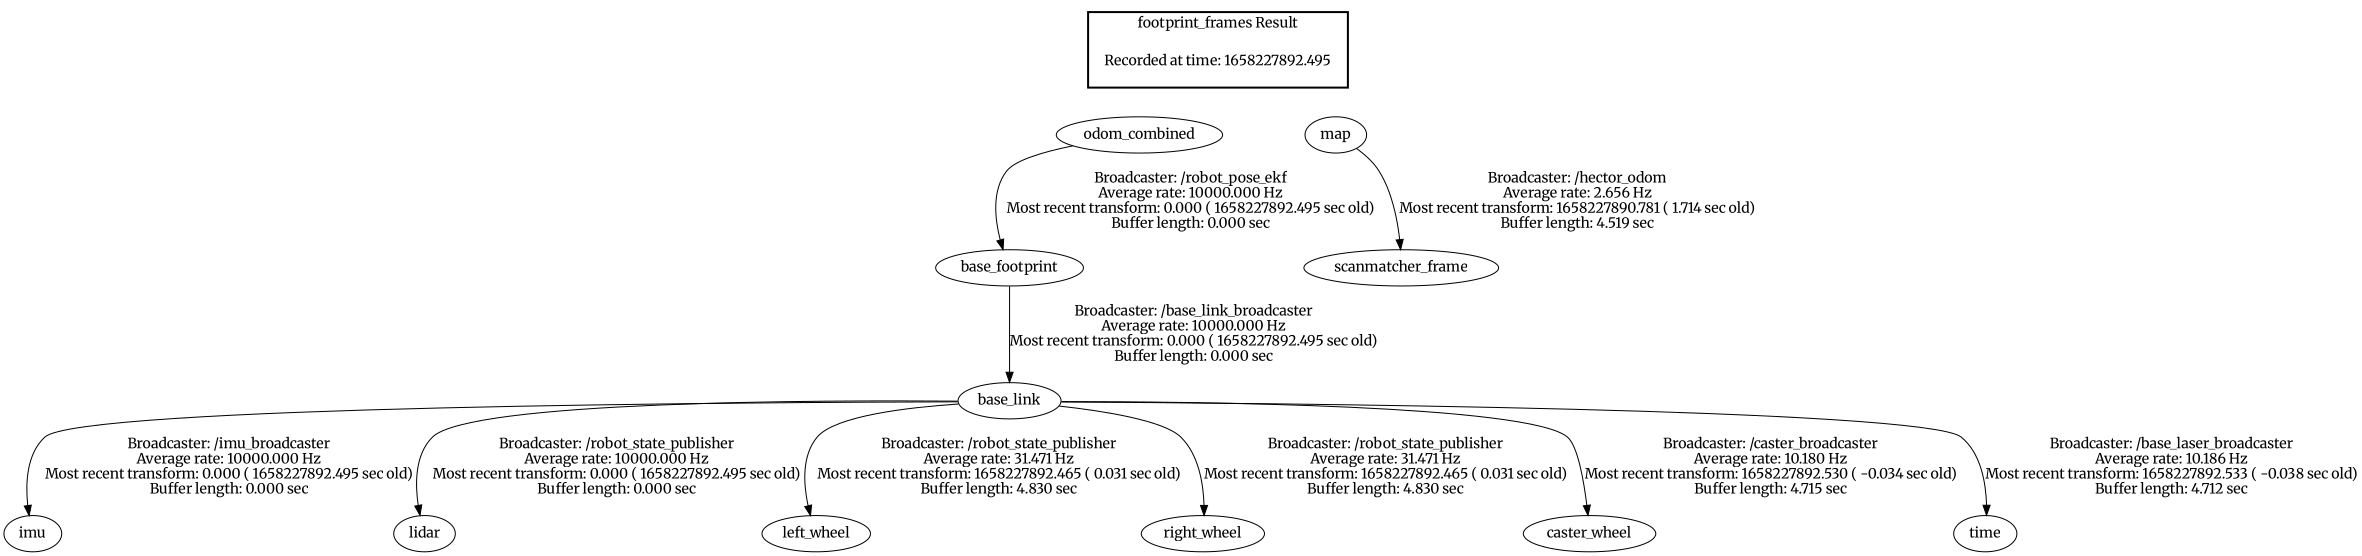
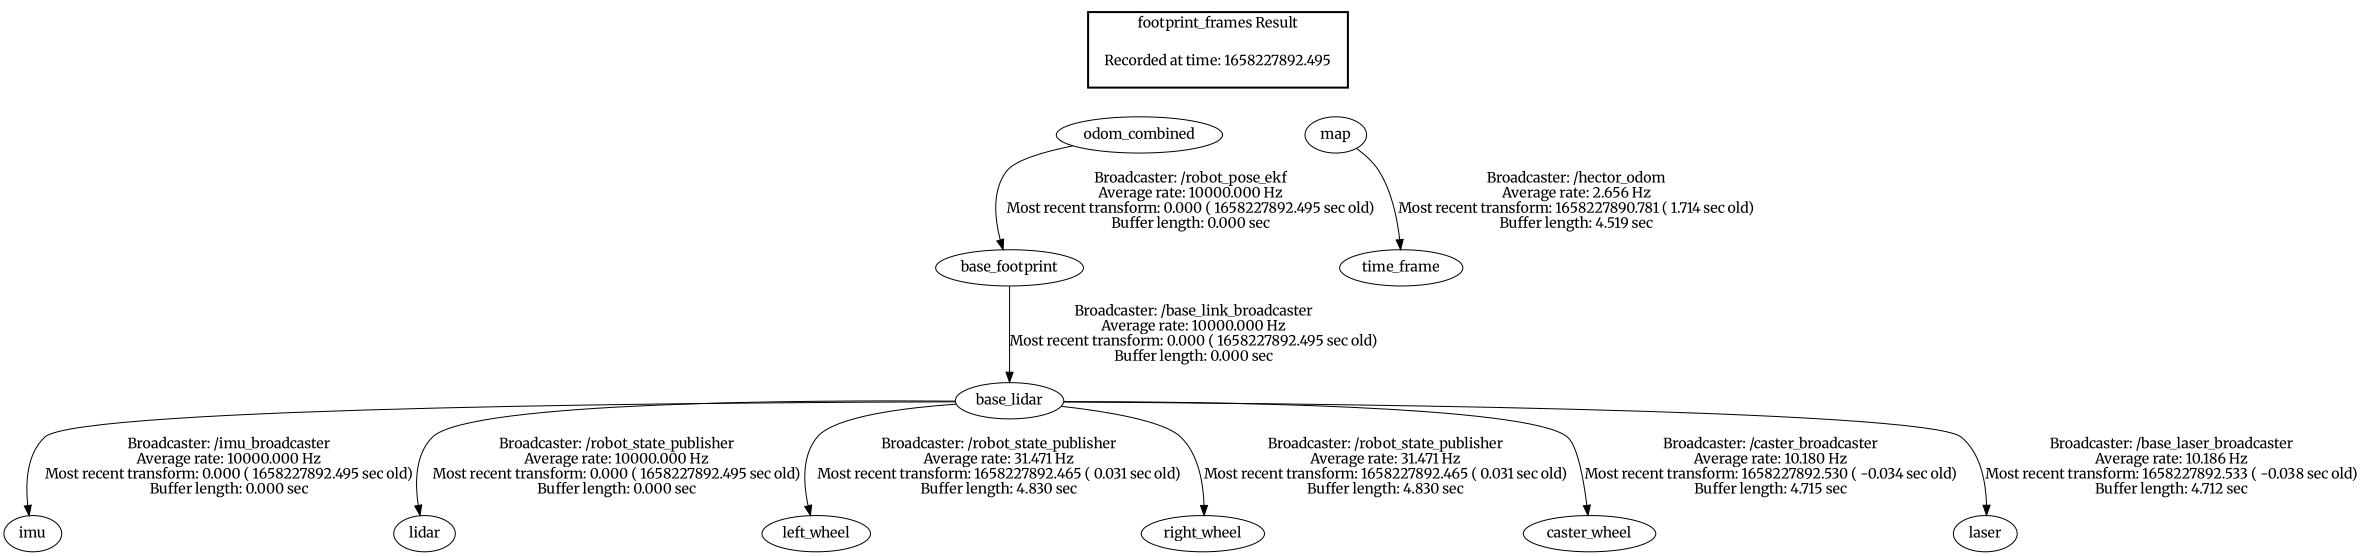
node "scanmatcher_frame": label "scanmatcher_frame" -> "time_frame"
node "base_link": label "base_link" -> "base_lidar"
node "time": label "time" -> "laser"
